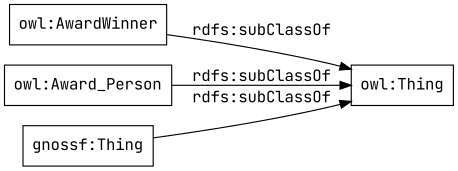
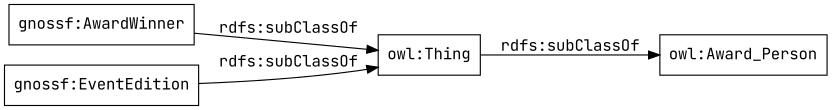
node "owl:AwardWinner": label "owl:AwardWinner" -> "gnossf:AwardWinner"
edge "owl:Award_Person" -> "owl:Thing": reversed
node "gnossf:Thing": label "gnossf:Thing" -> "gnossf:EventEdition"
